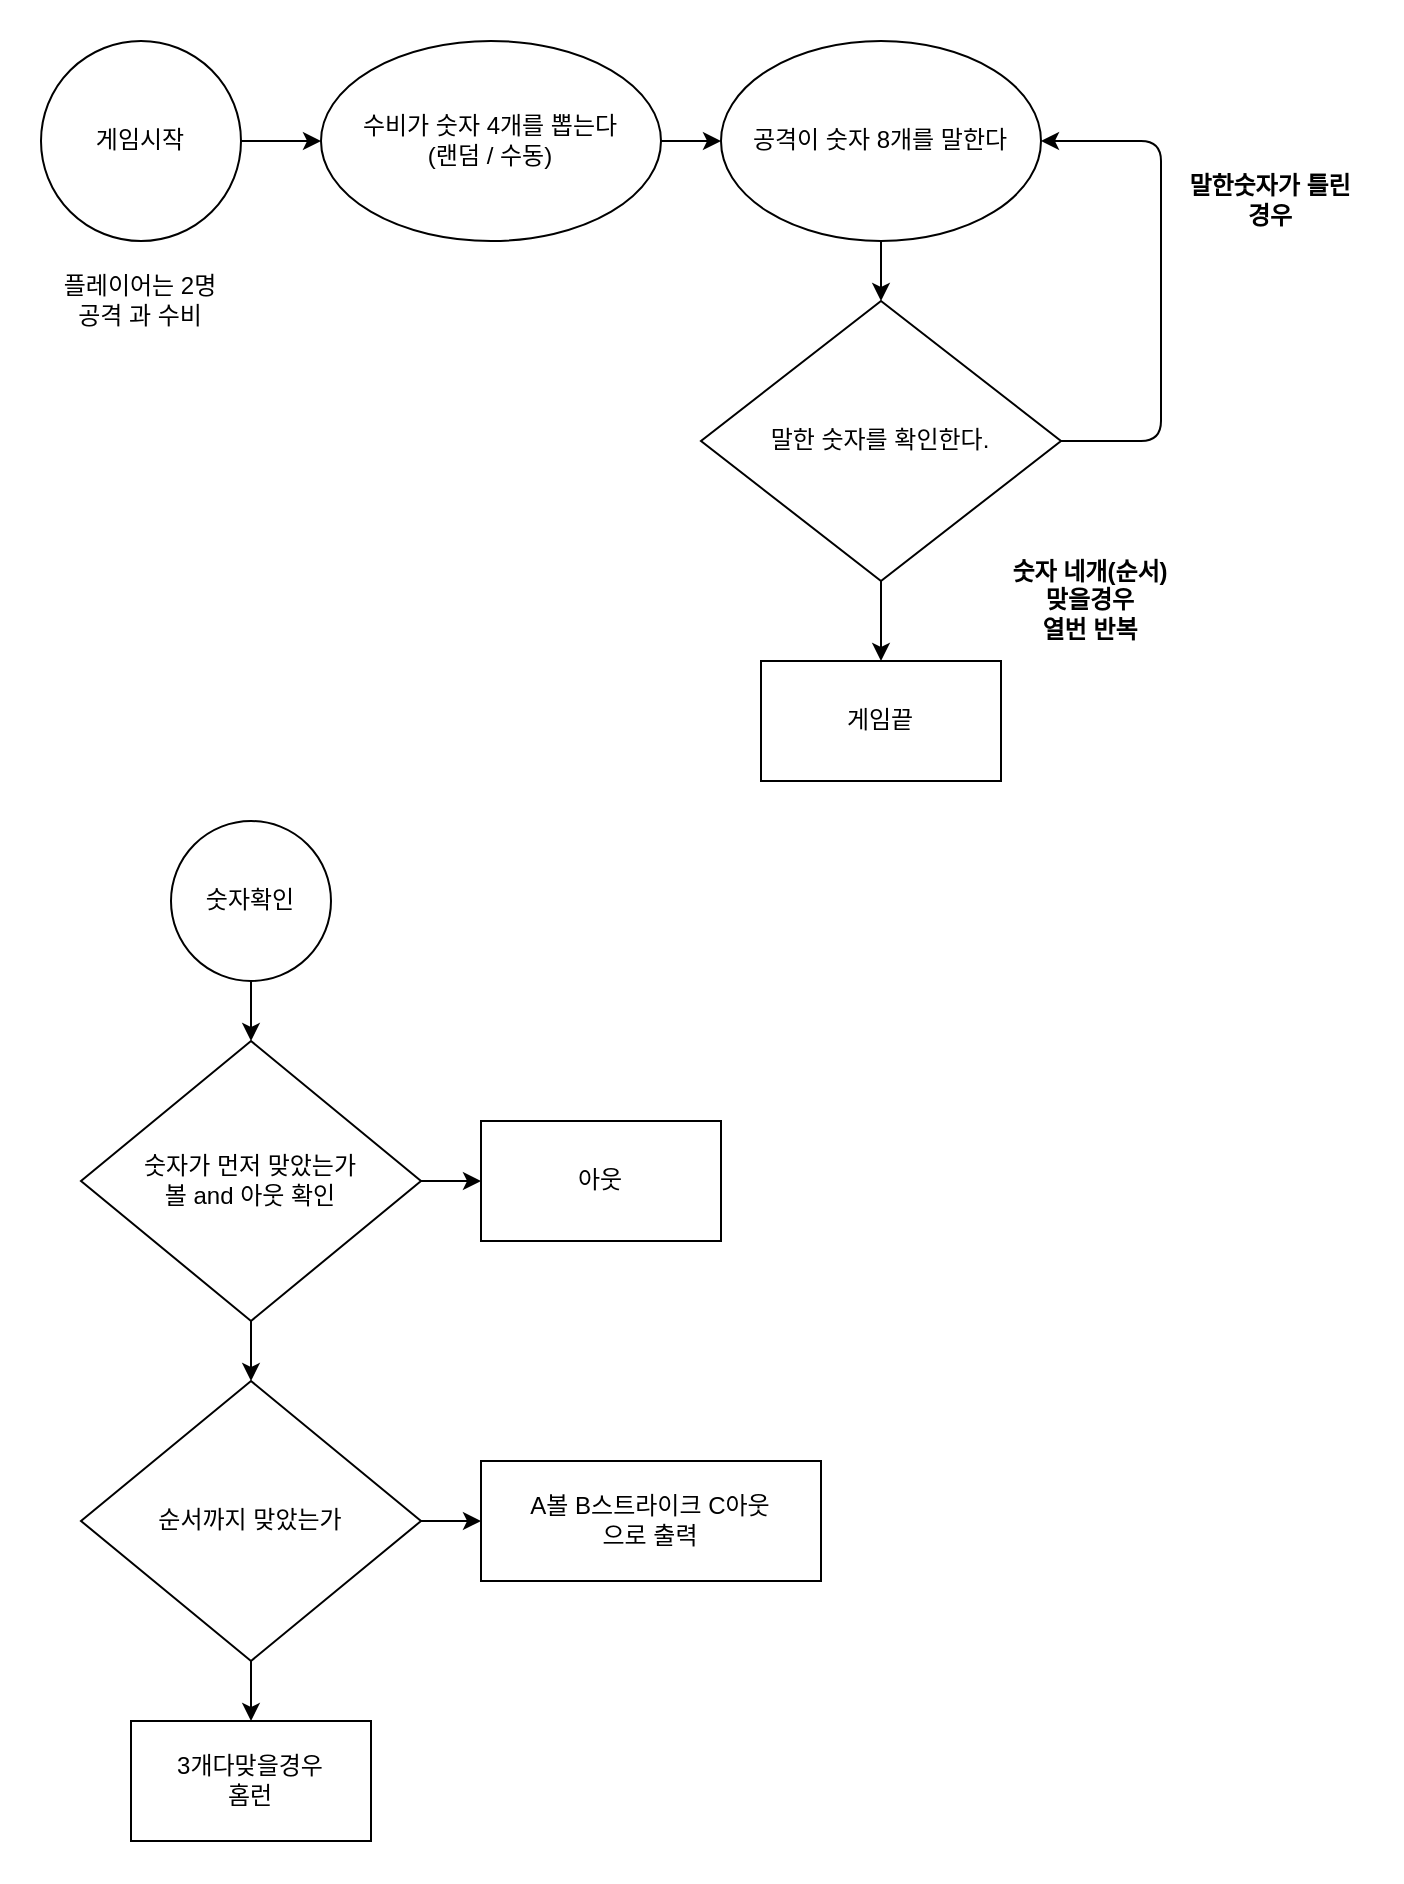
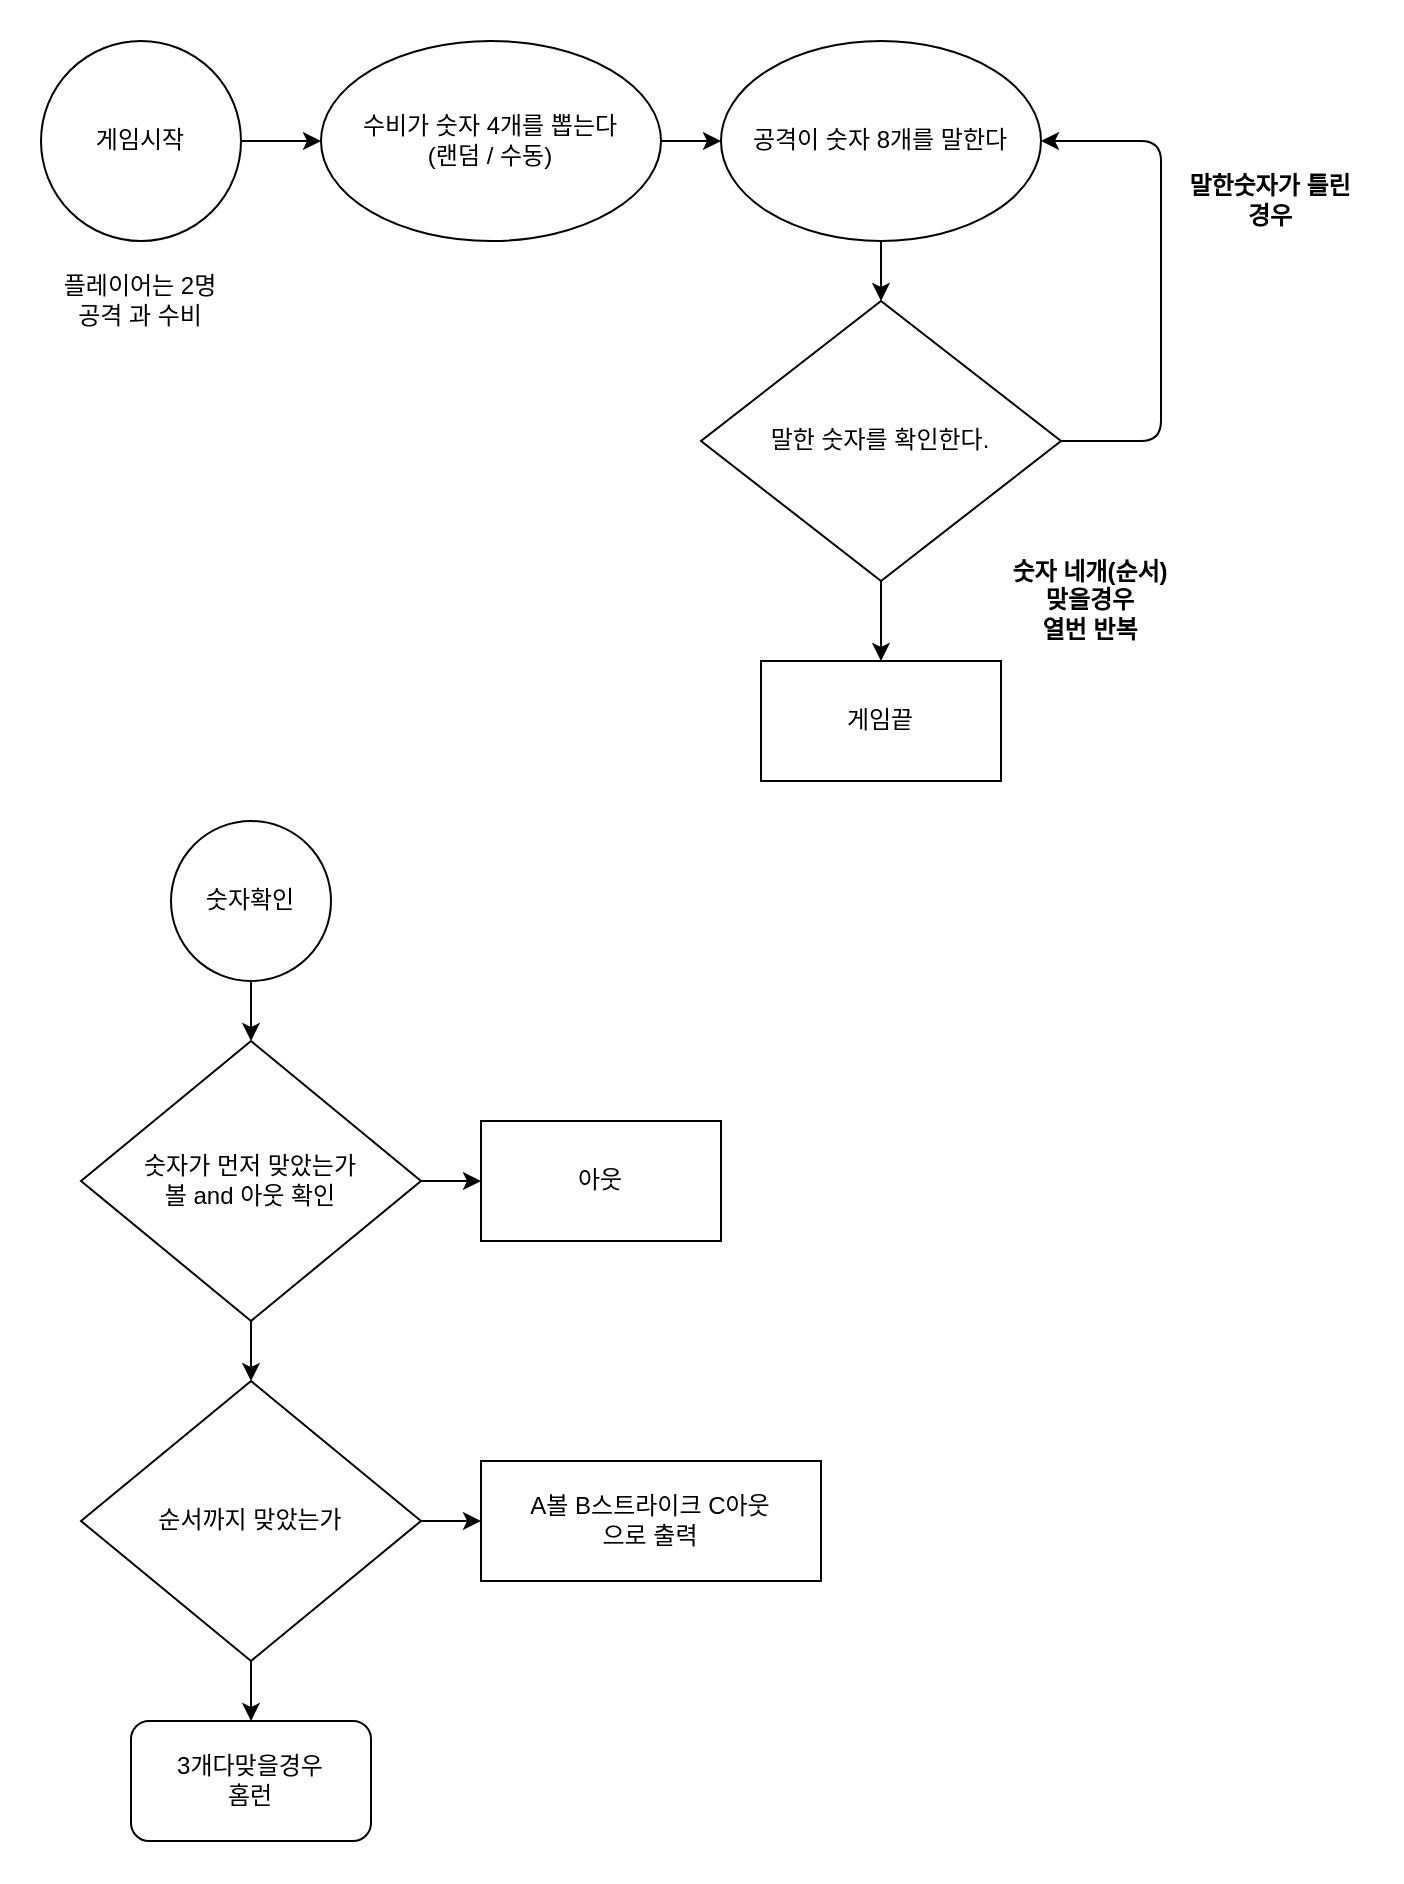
node "3개다맞을경우 홈런": shape rectangle -> rounded rectangle
